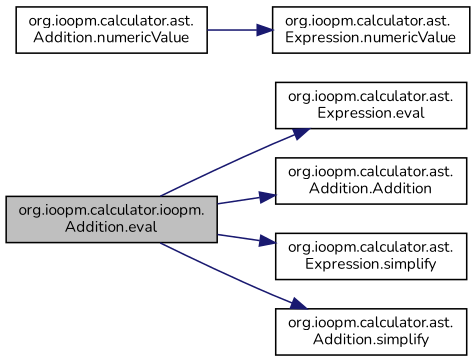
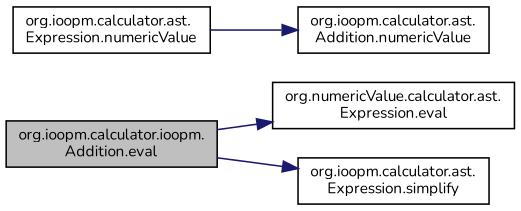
edge "org.ioopm.calculator.ast. Addition.numericValue" -> "org.ioopm.calculator.ast. Expression.numericValue": reversed
node "org.ioopm.calculator.ast. Expression.eval": label "org.ioopm.calculator.ast. Expression.eval" -> "org.numericValue.calculator.ast. Expression.eval"
node "org.ioopm.calculator.ast. Addition.Addition": removed
node "org.ioopm.calculator.ast. Addition.simplify": removed
